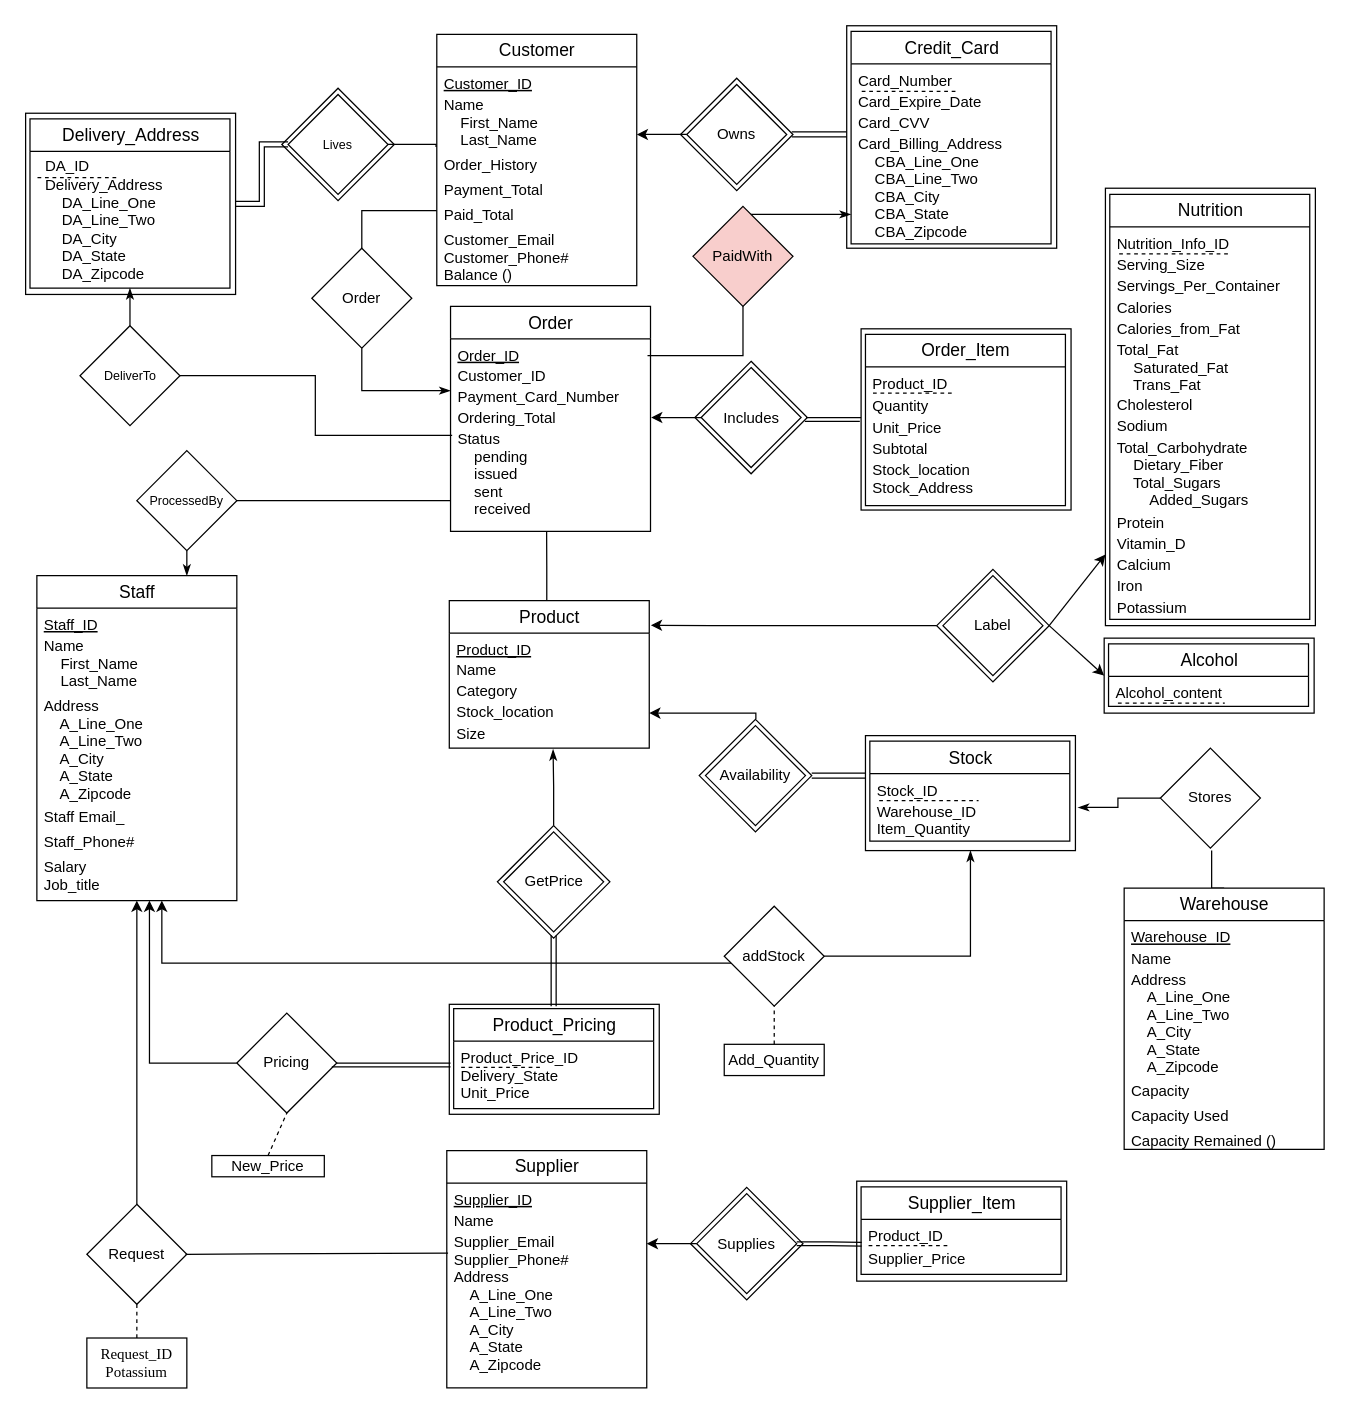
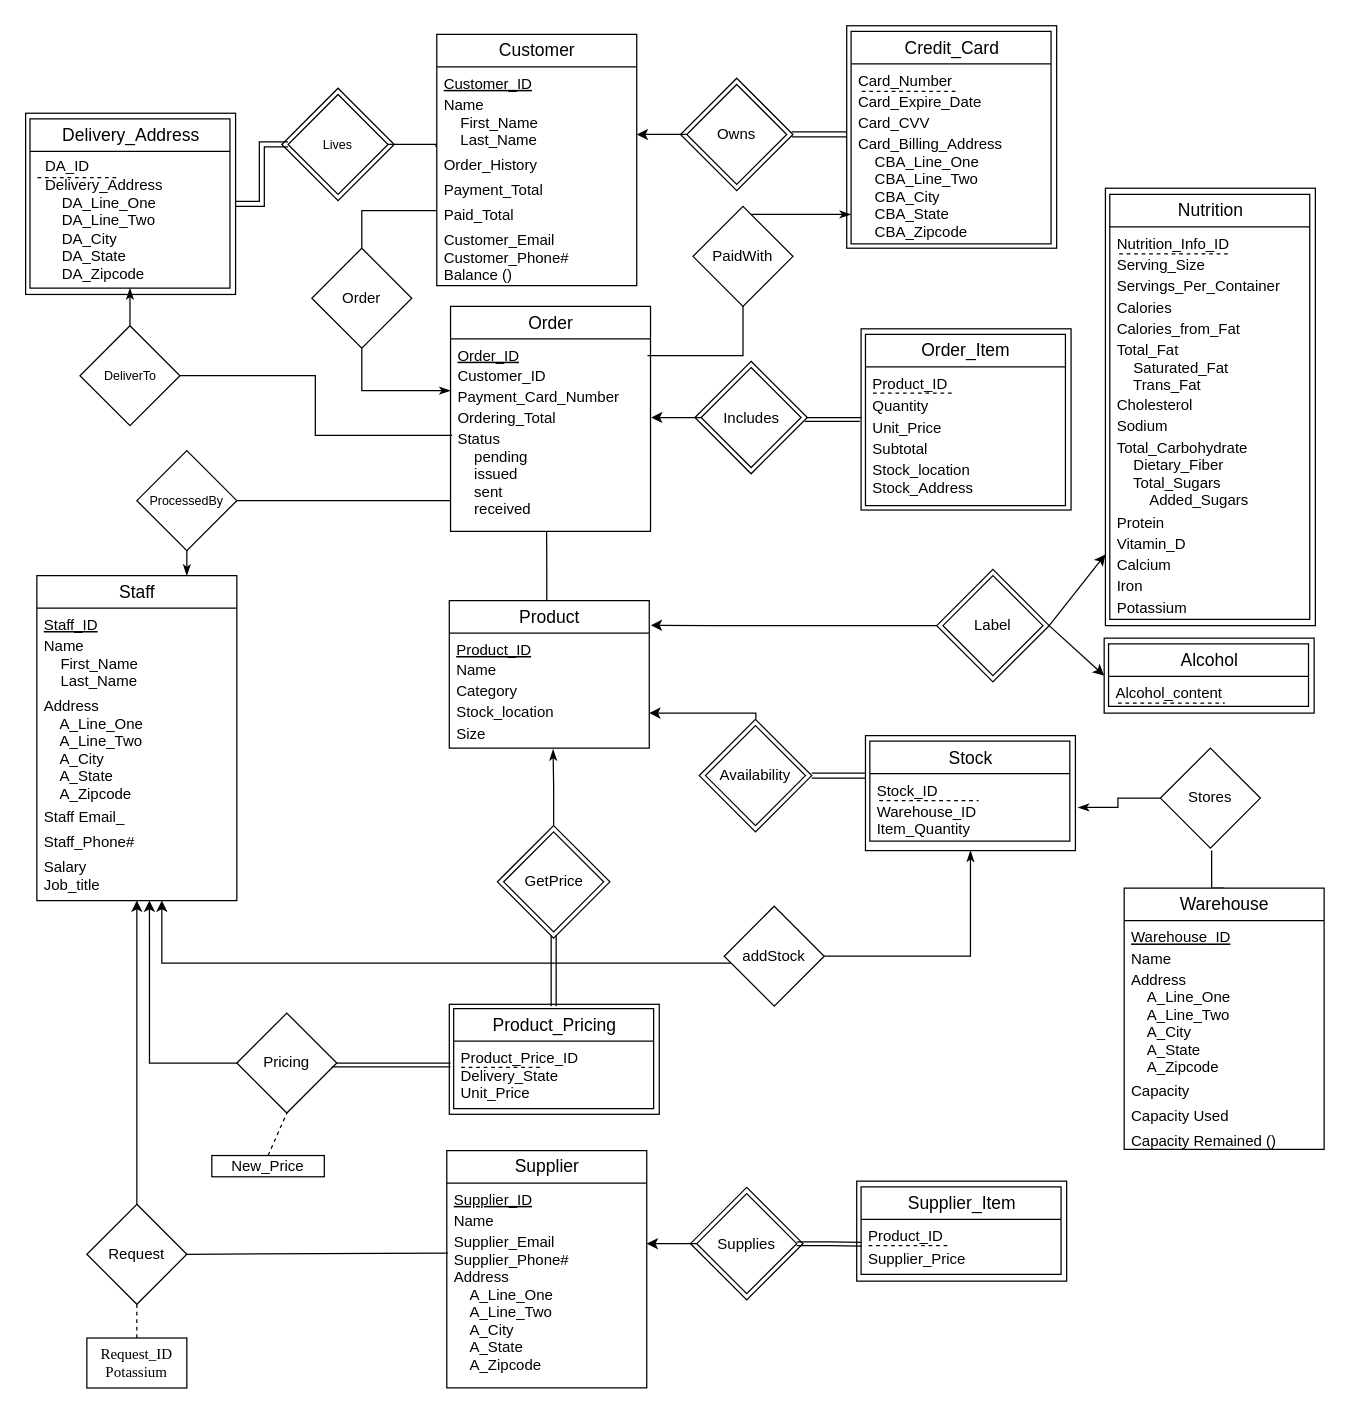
node "PaidWith": fillcolor #f8cecc -> #ffffff
edge "addStock" -- "Add_Quantity": removed
node "Add_Quantity": removed
